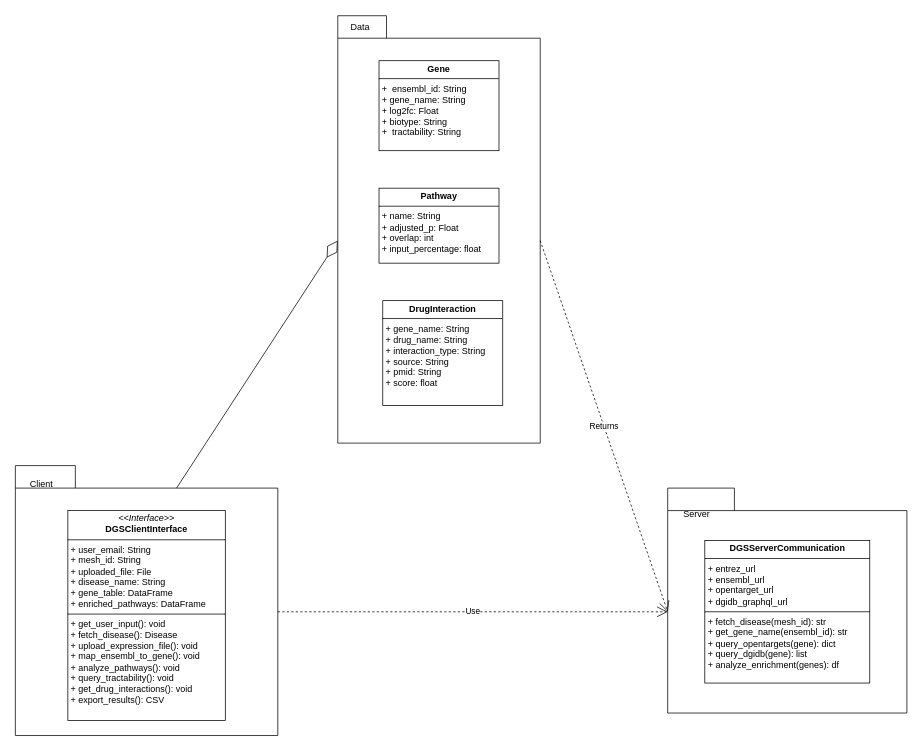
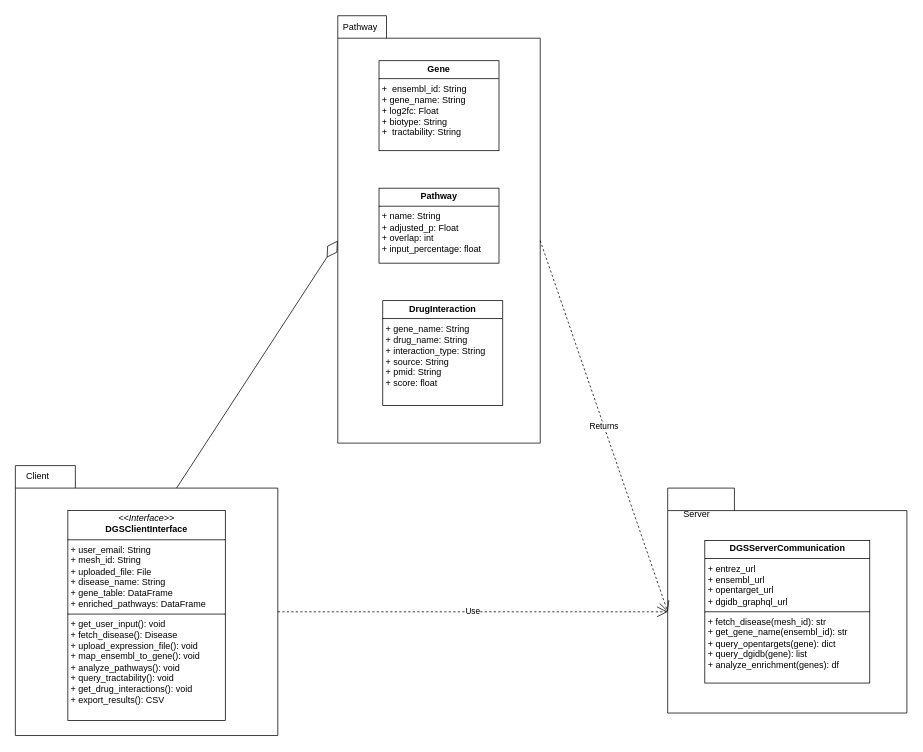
node "Data": label "Data" -> "Pathway"
node "Client": moved (42, 484) -> (38, 477)
